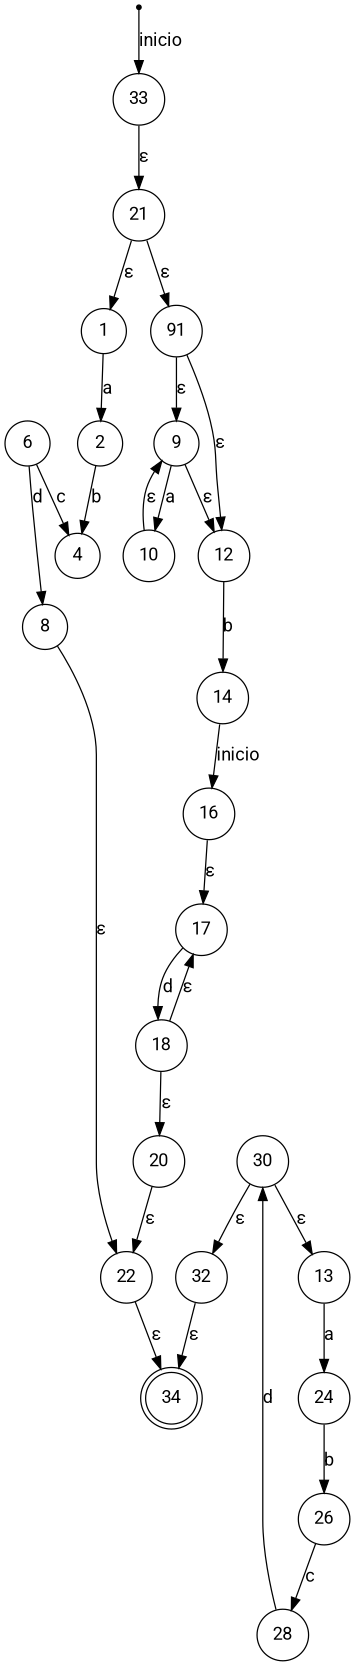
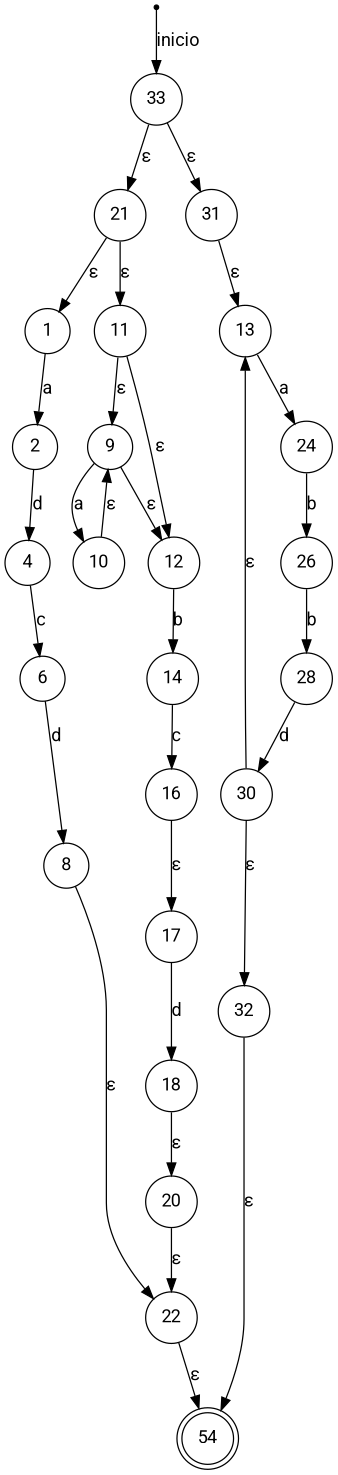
node "31": added
node "91": label "91" -> "11"
edge "6" -> "4": reversed
edge "2" -> "4": label "b" -> "d"
edge "14" -> "16": label "inicio" -> "c"
edge "18" -> "17": removed, label "ε"
node "34": label "34" -> "54"
edge "26" -> "28": label "c" -> "b"
